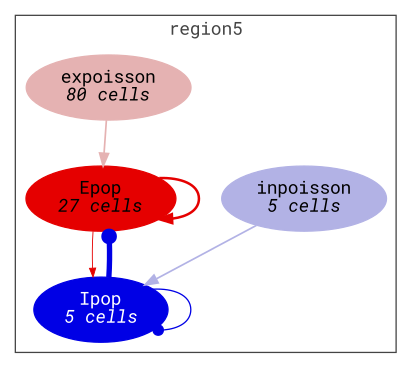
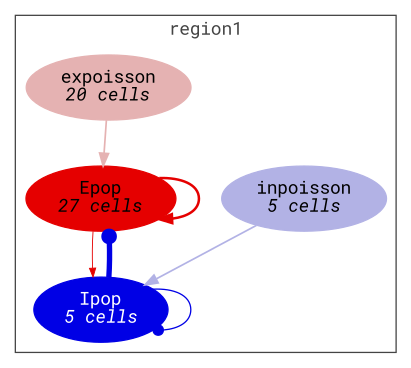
cluster "region5": label "region5" -> "region1"
node "expoisson": text "80 cells" -> "20 cells"
